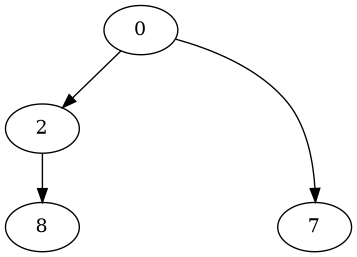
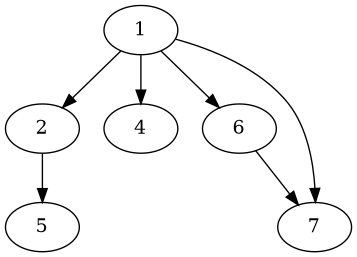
node "0": label "0" -> "1"
node "4": added
node "6": added
node "8": label "8" -> "5"
